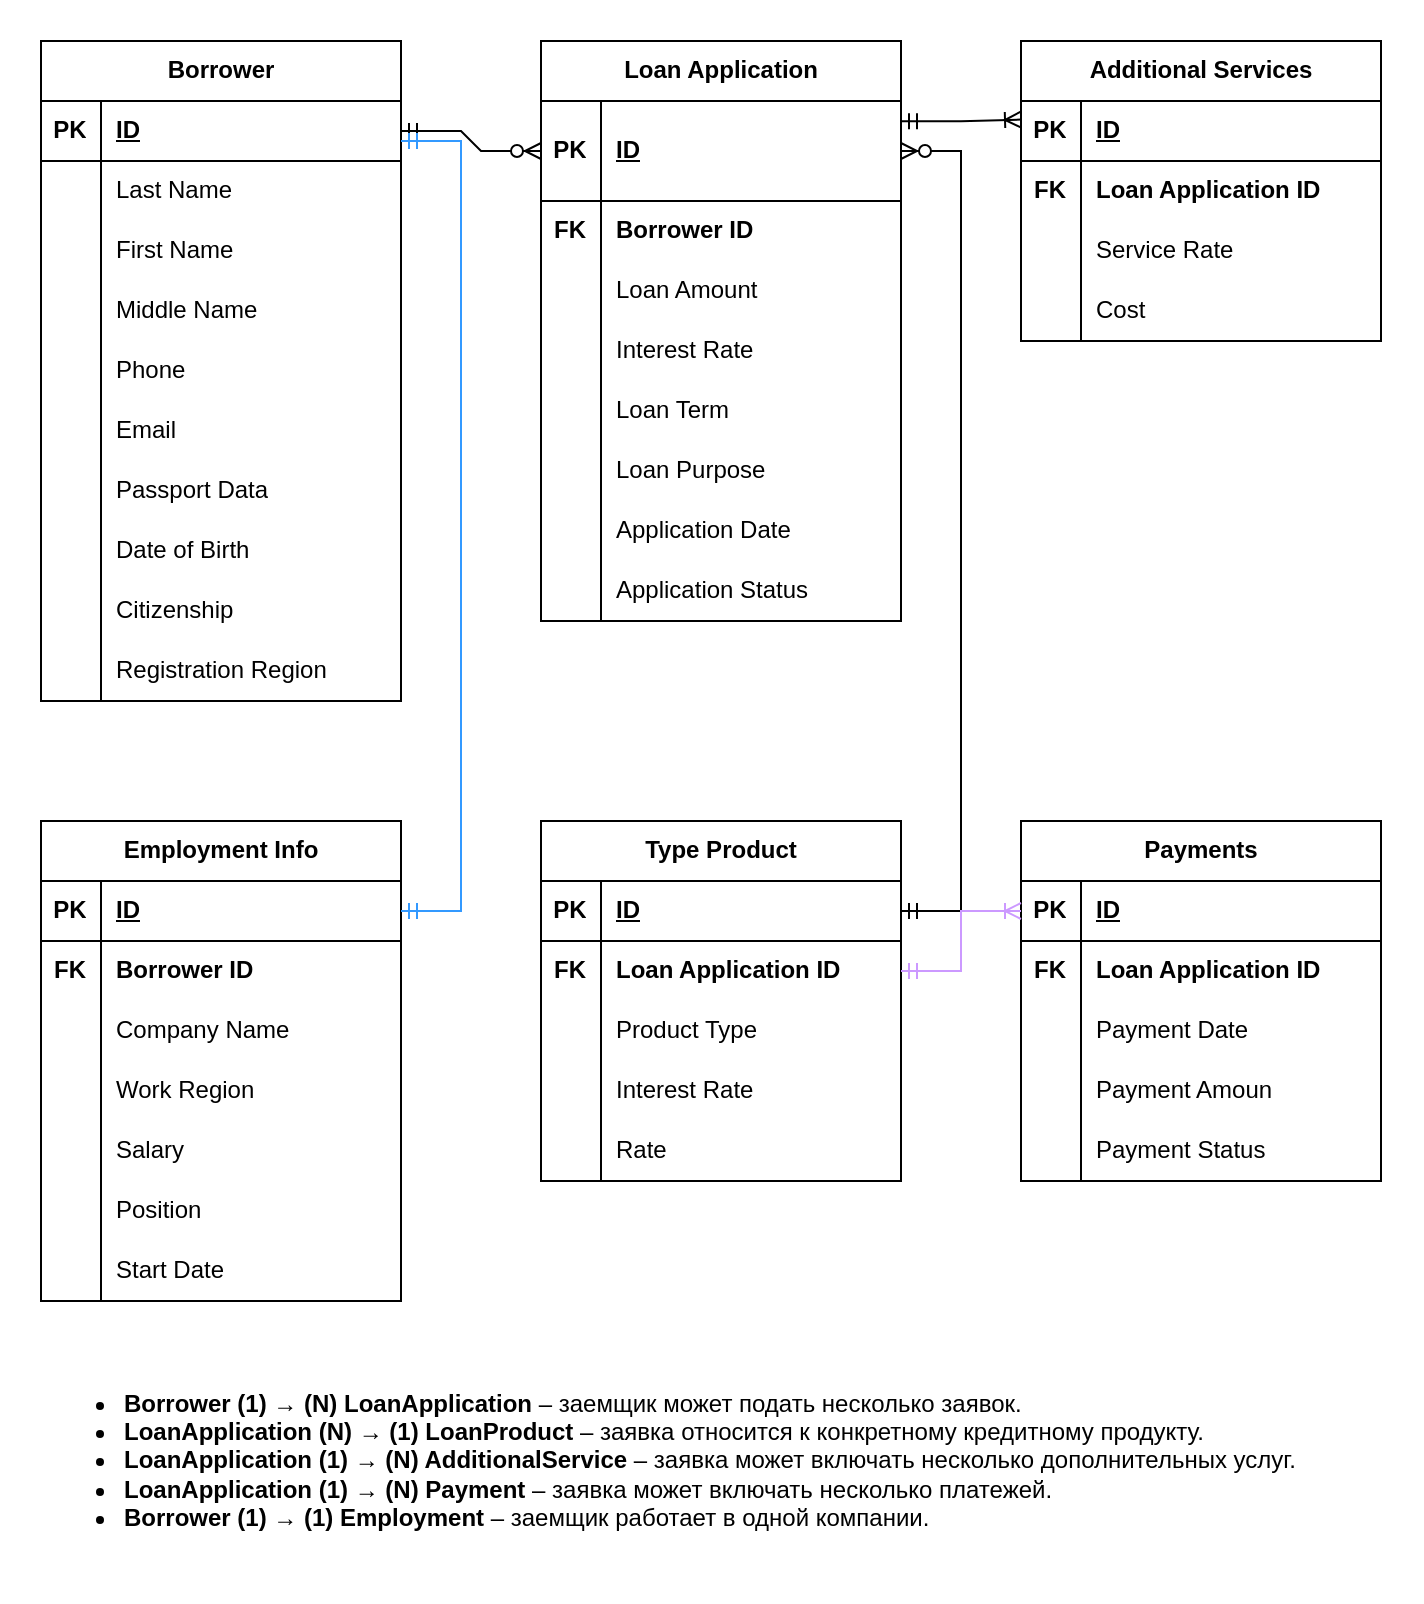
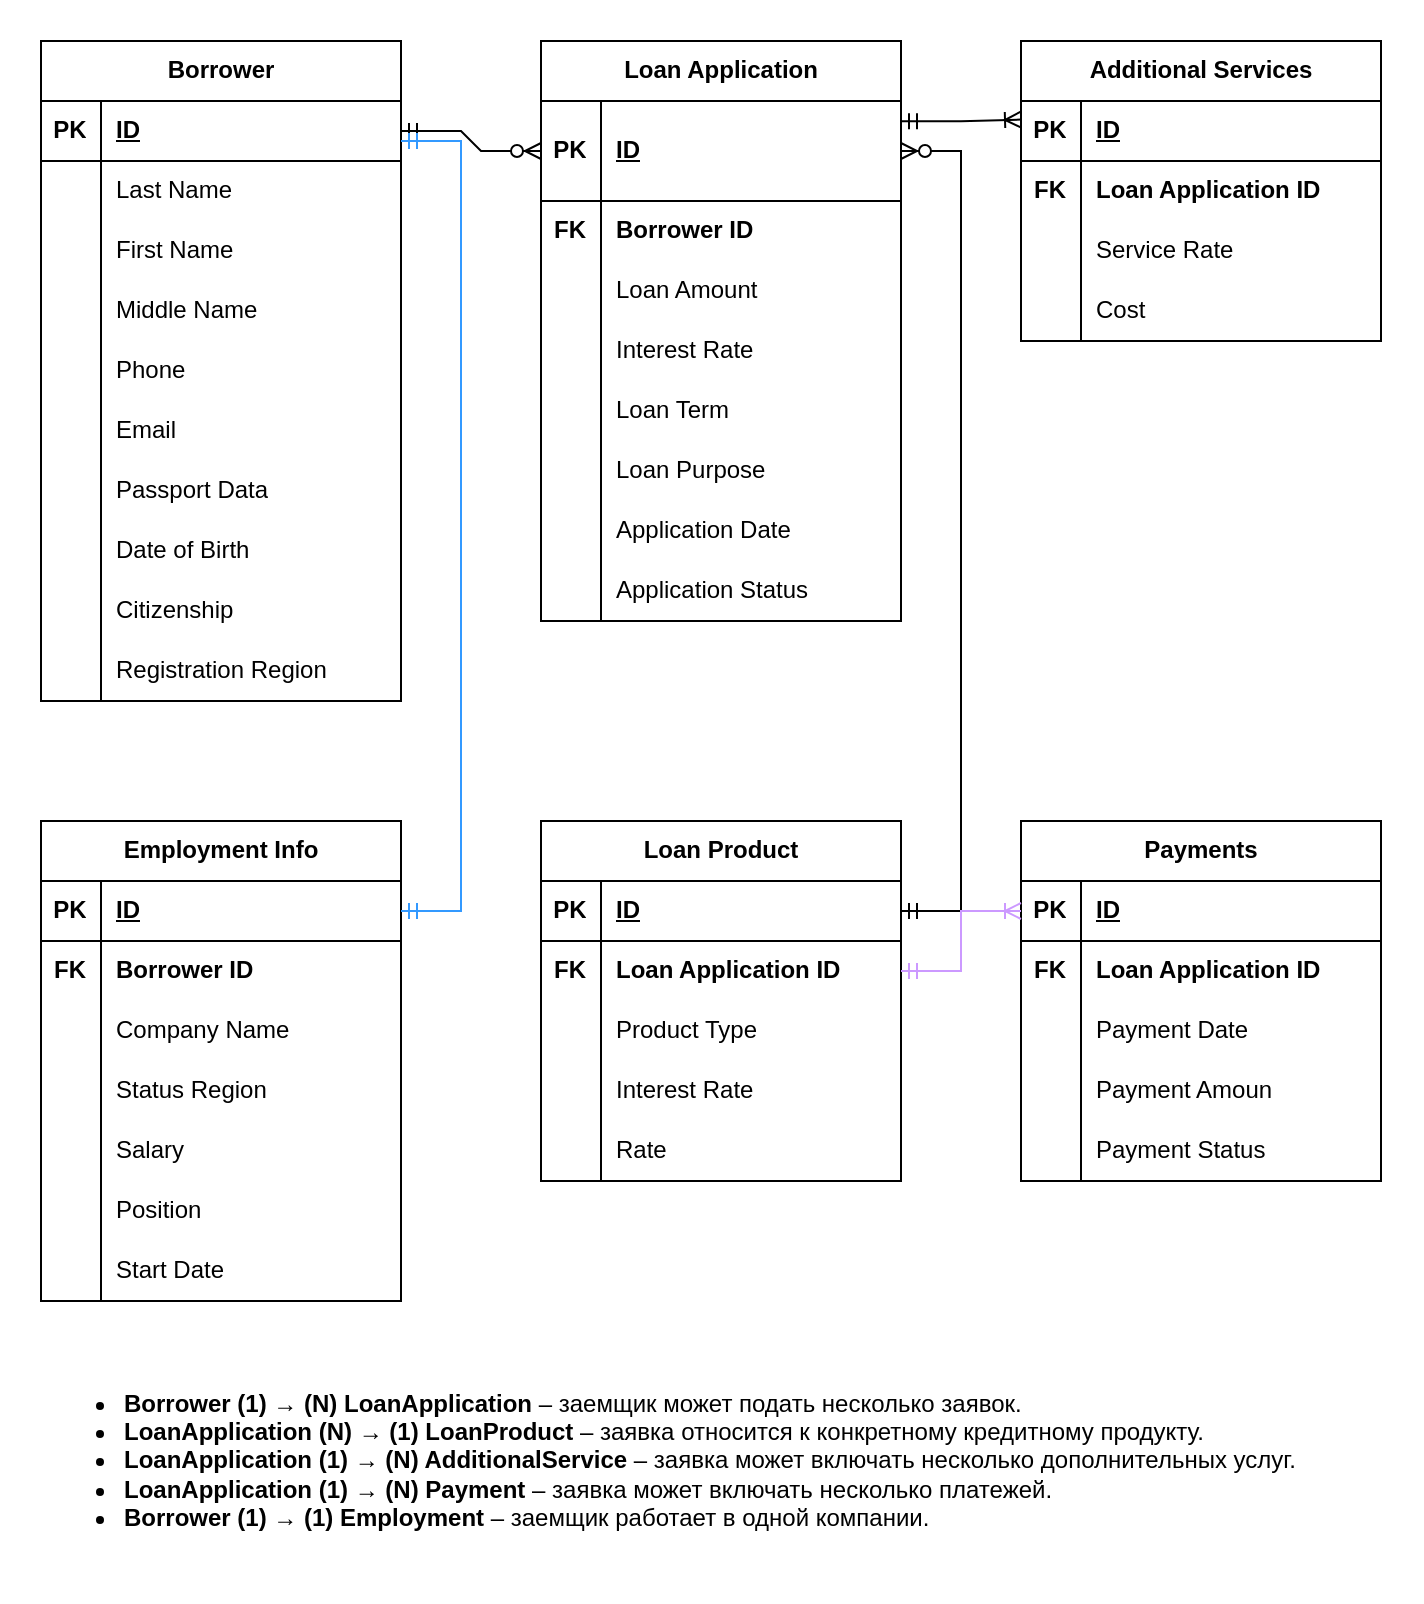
node "Type Product": label "Type Product" -> "Loan Product"
node "Work Region": label "Work Region" -> "Status Region"
